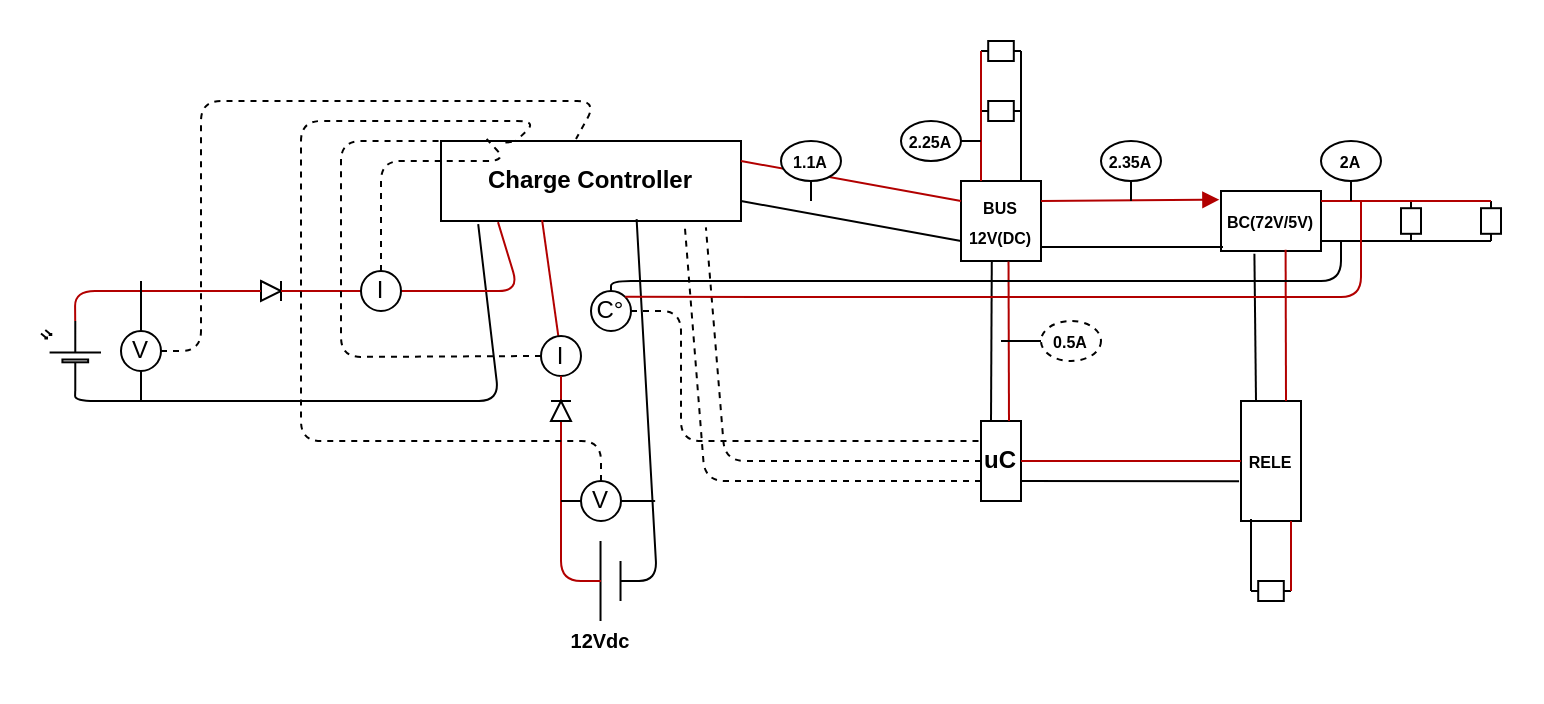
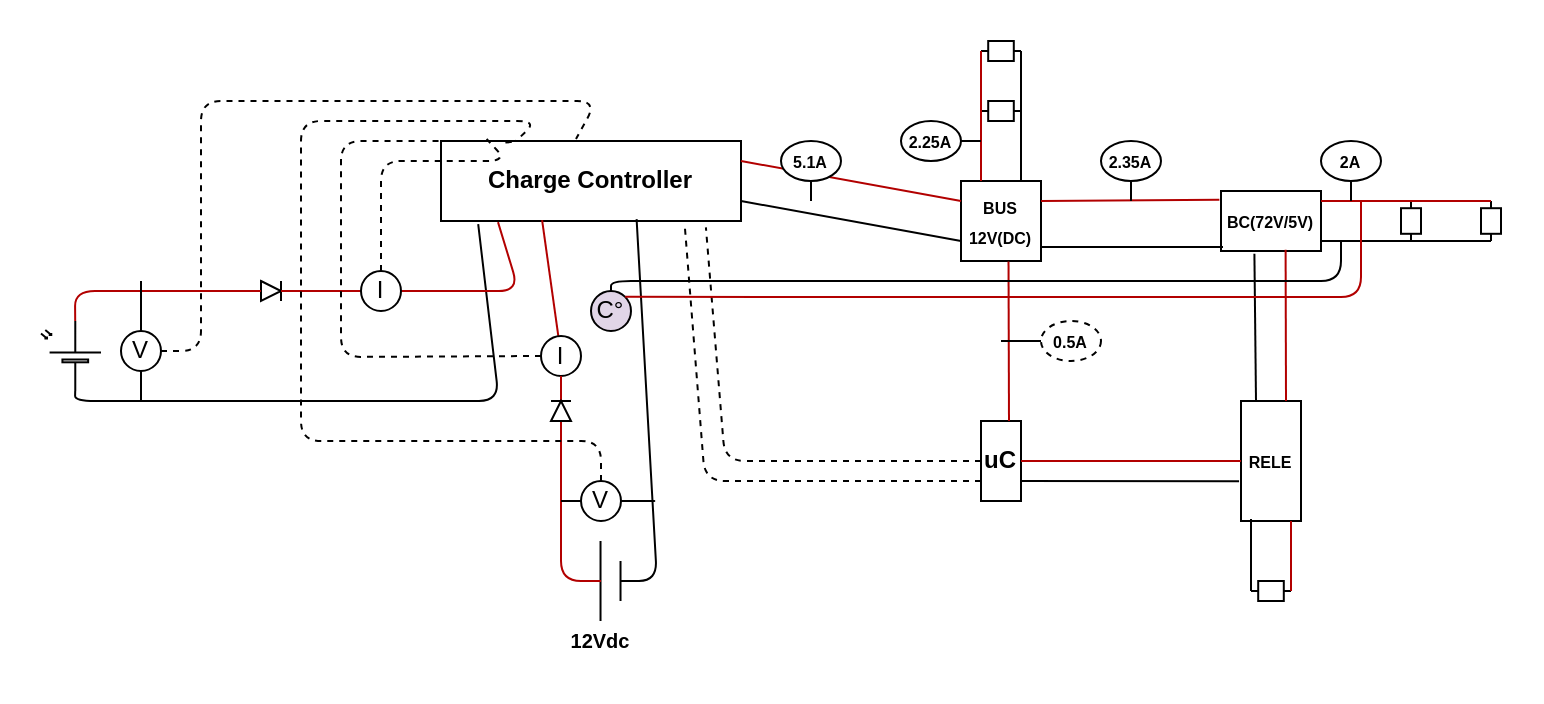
node "1.1A": label "1.1A" -> "5.1A"
edge "BUS 12V(DC)" -> "BC(72V/5V)": arrowhead block -> none
node "C°": fillcolor #ffffff -> #e1d5e7
edge "BUS 12V(DC)" -- "uC": removed
edge "C°" -- "uC": removed
